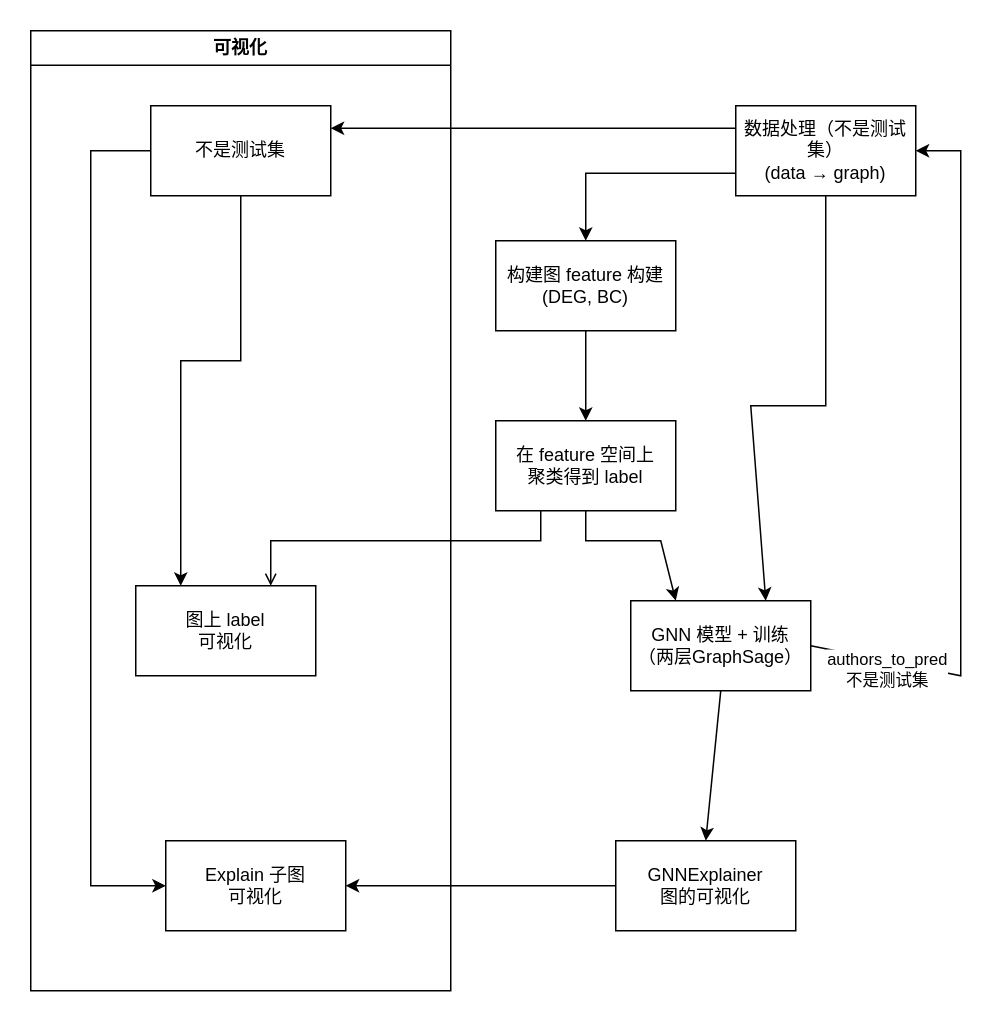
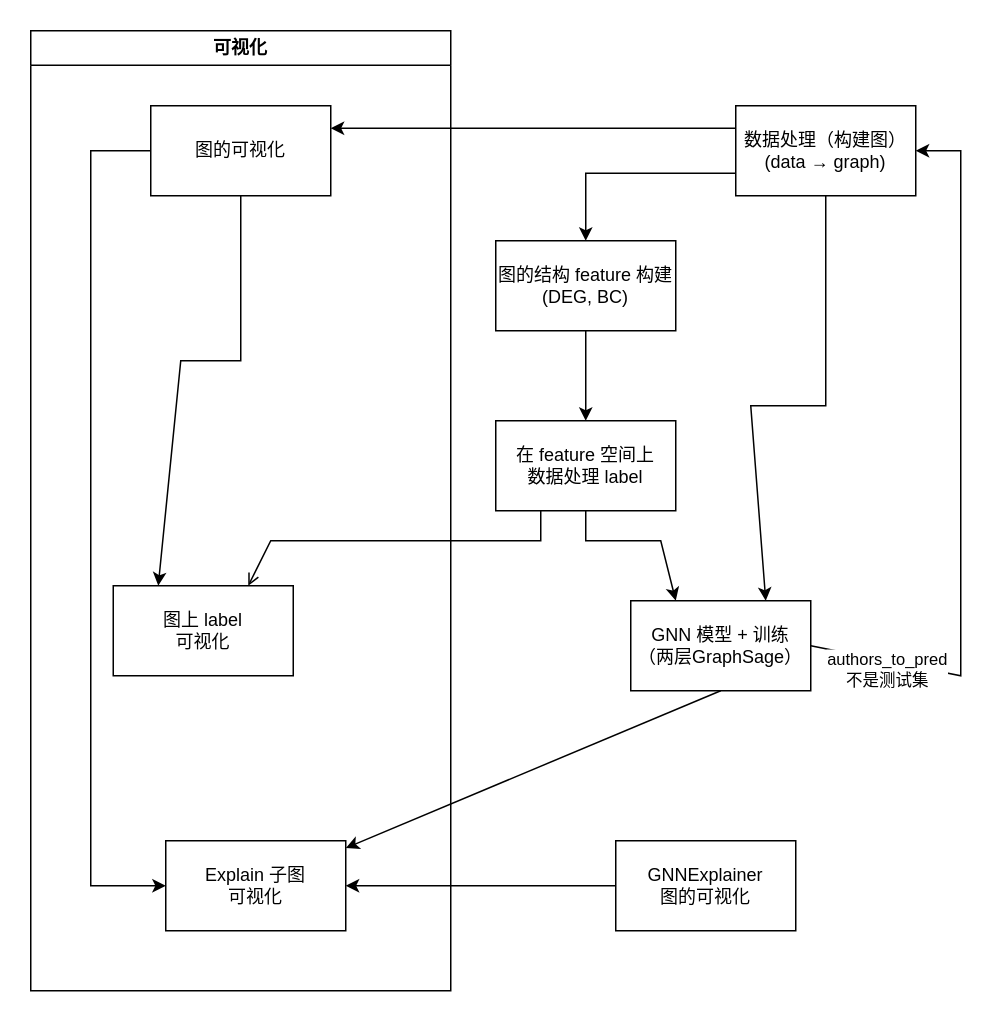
node "不是测试集": label "不是测试集" -> "图的可视化"
node "数据处理（不是测试集） (data → graph)": label "数据处理（不是测试集） (data → graph)" -> "数据处理（构建图） (data → graph)"
node "构建图 feature 构建 (DEG, BC)": label "构建图 feature 构建 (DEG, BC)" -> "图的结构 feature 构建 (DEG, BC)"
node "在 feature 空间上 聚类得到 label": label "在 feature 空间上 聚类得到 label" -> "在 feature 空间上 数据处理 label"
node "图上 label 可视化": moved (226, 631) -> (203, 631)
edge "GNN 模型 + 训练 （两层GraphSage）" -> "GNNExplainer 图的可视化": now "GNN 模型 + 训练 （两层GraphSage）" -> "Explain 子图 可视化"
